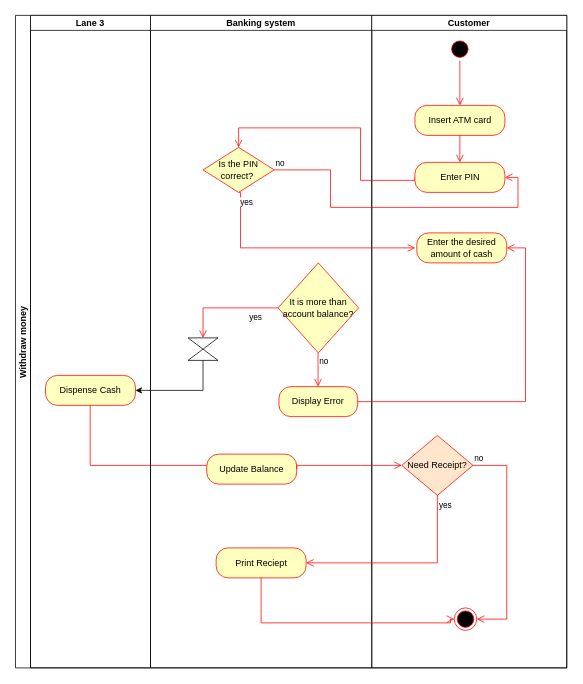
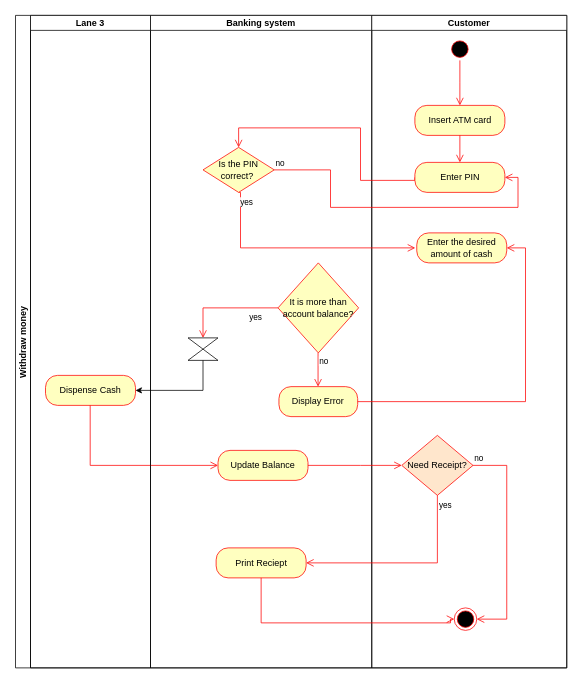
node "Update Balance": moved (252, 469) -> (263, 465)
